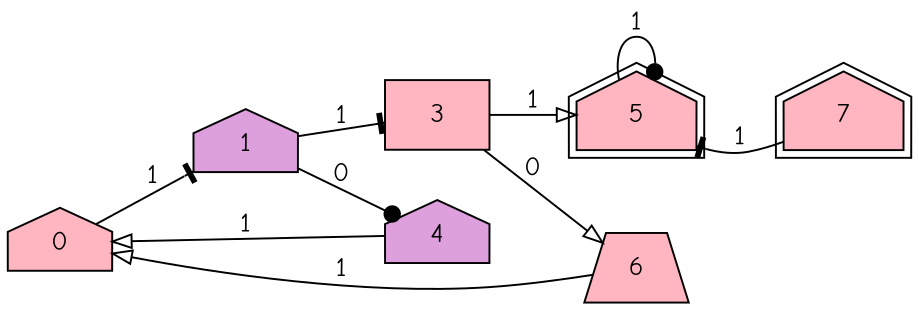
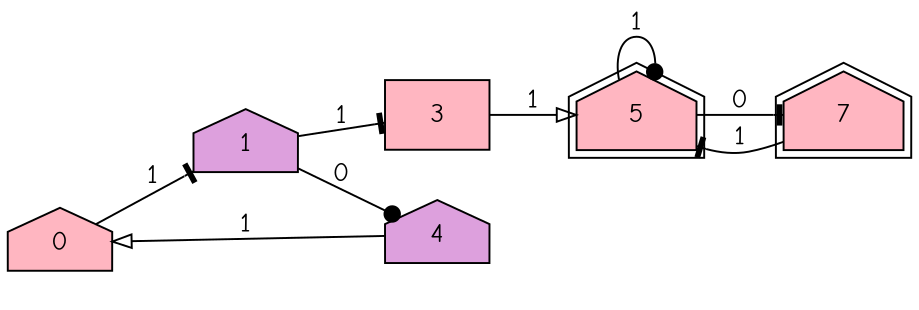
edge "5" -> "7": added, label "0"
node "6": removed
